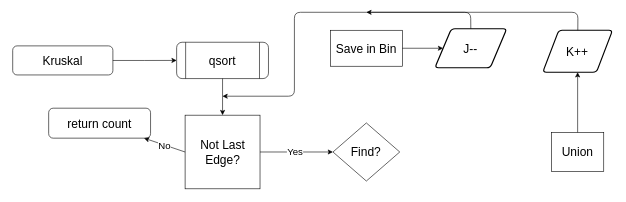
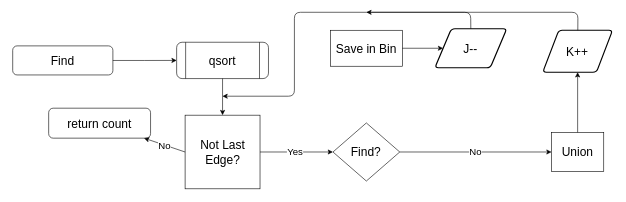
node "Kruskal": label "Kruskal" -> "Find"
edge "Find?" -> "Union": added, label "No"
